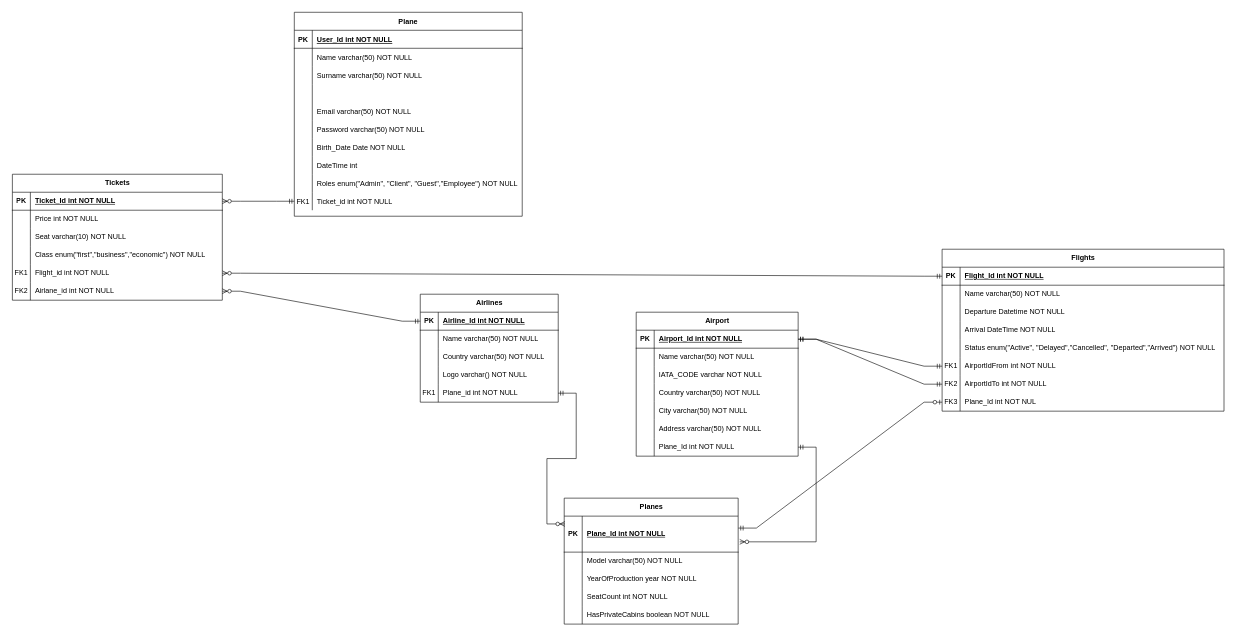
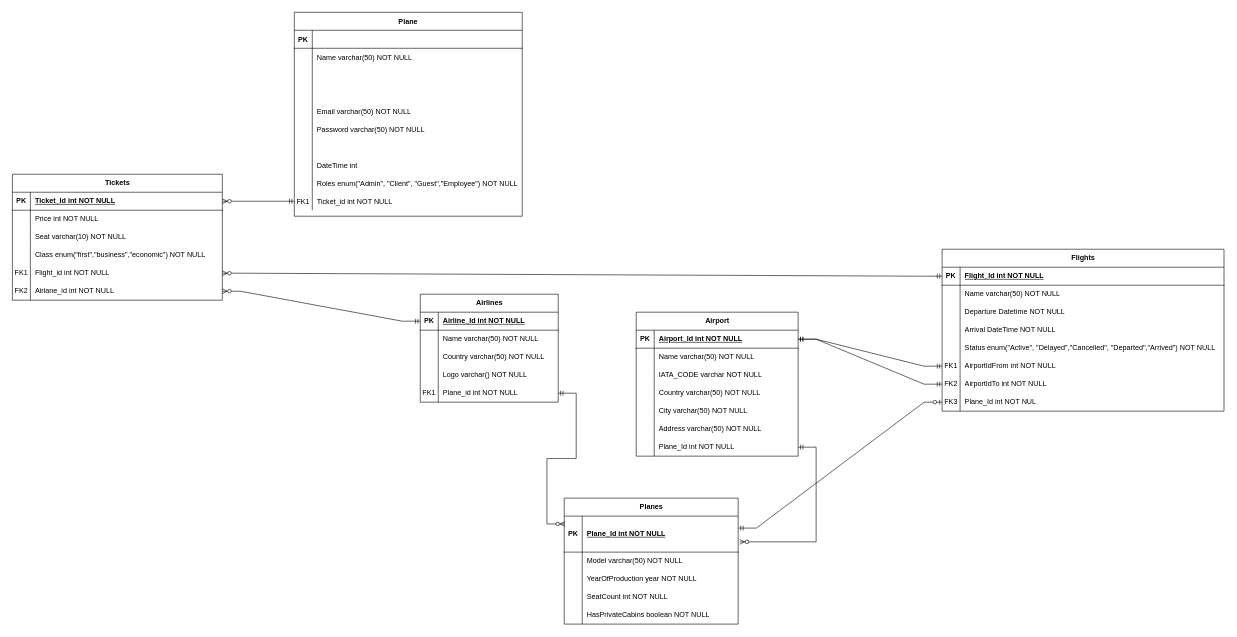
node "User_Id int NOT NULL": removed
node "Surname varchar(50) NOT NULL": removed
node "Birth_Date Date NOT NULL": removed
